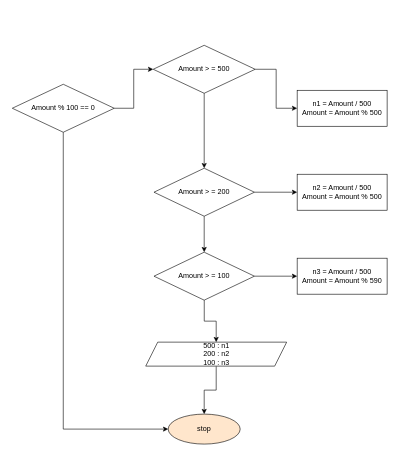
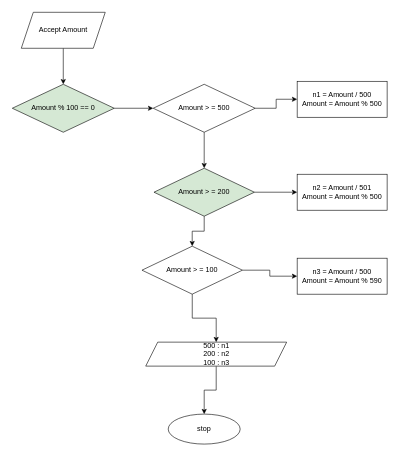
node "Accept Amount": added
node "Amount > = 500": moved (204, 69) -> (204, 108)
edge "Accept Amount" -> "Amount % 100 == 0": added
node "Amount % 100 == 0": fillcolor #ffffff -> #d5e8d4
node "n1 = Amount / 500 Amount = Amount % 500": moved (342, 108) -> (342, 99)
node "Amount > = 200": fillcolor #ffffff -> #d5e8d4
node "n2 = Amount / 500 Amount = Amount % 500": label "n2 = Amount / 500 Amount = Amount % 500" -> "n2 = Amount / 501 Amount = Amount % 500"
node "Amount > = 100": moved (204, 276) -> (192, 270)
edge "Amount % 100 == 0" -> "stop": removed
node "stop": fillcolor #ffe6cc -> #ffffff
